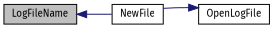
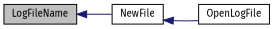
edge "NewFile" -> "OpenLogFile": reversed
